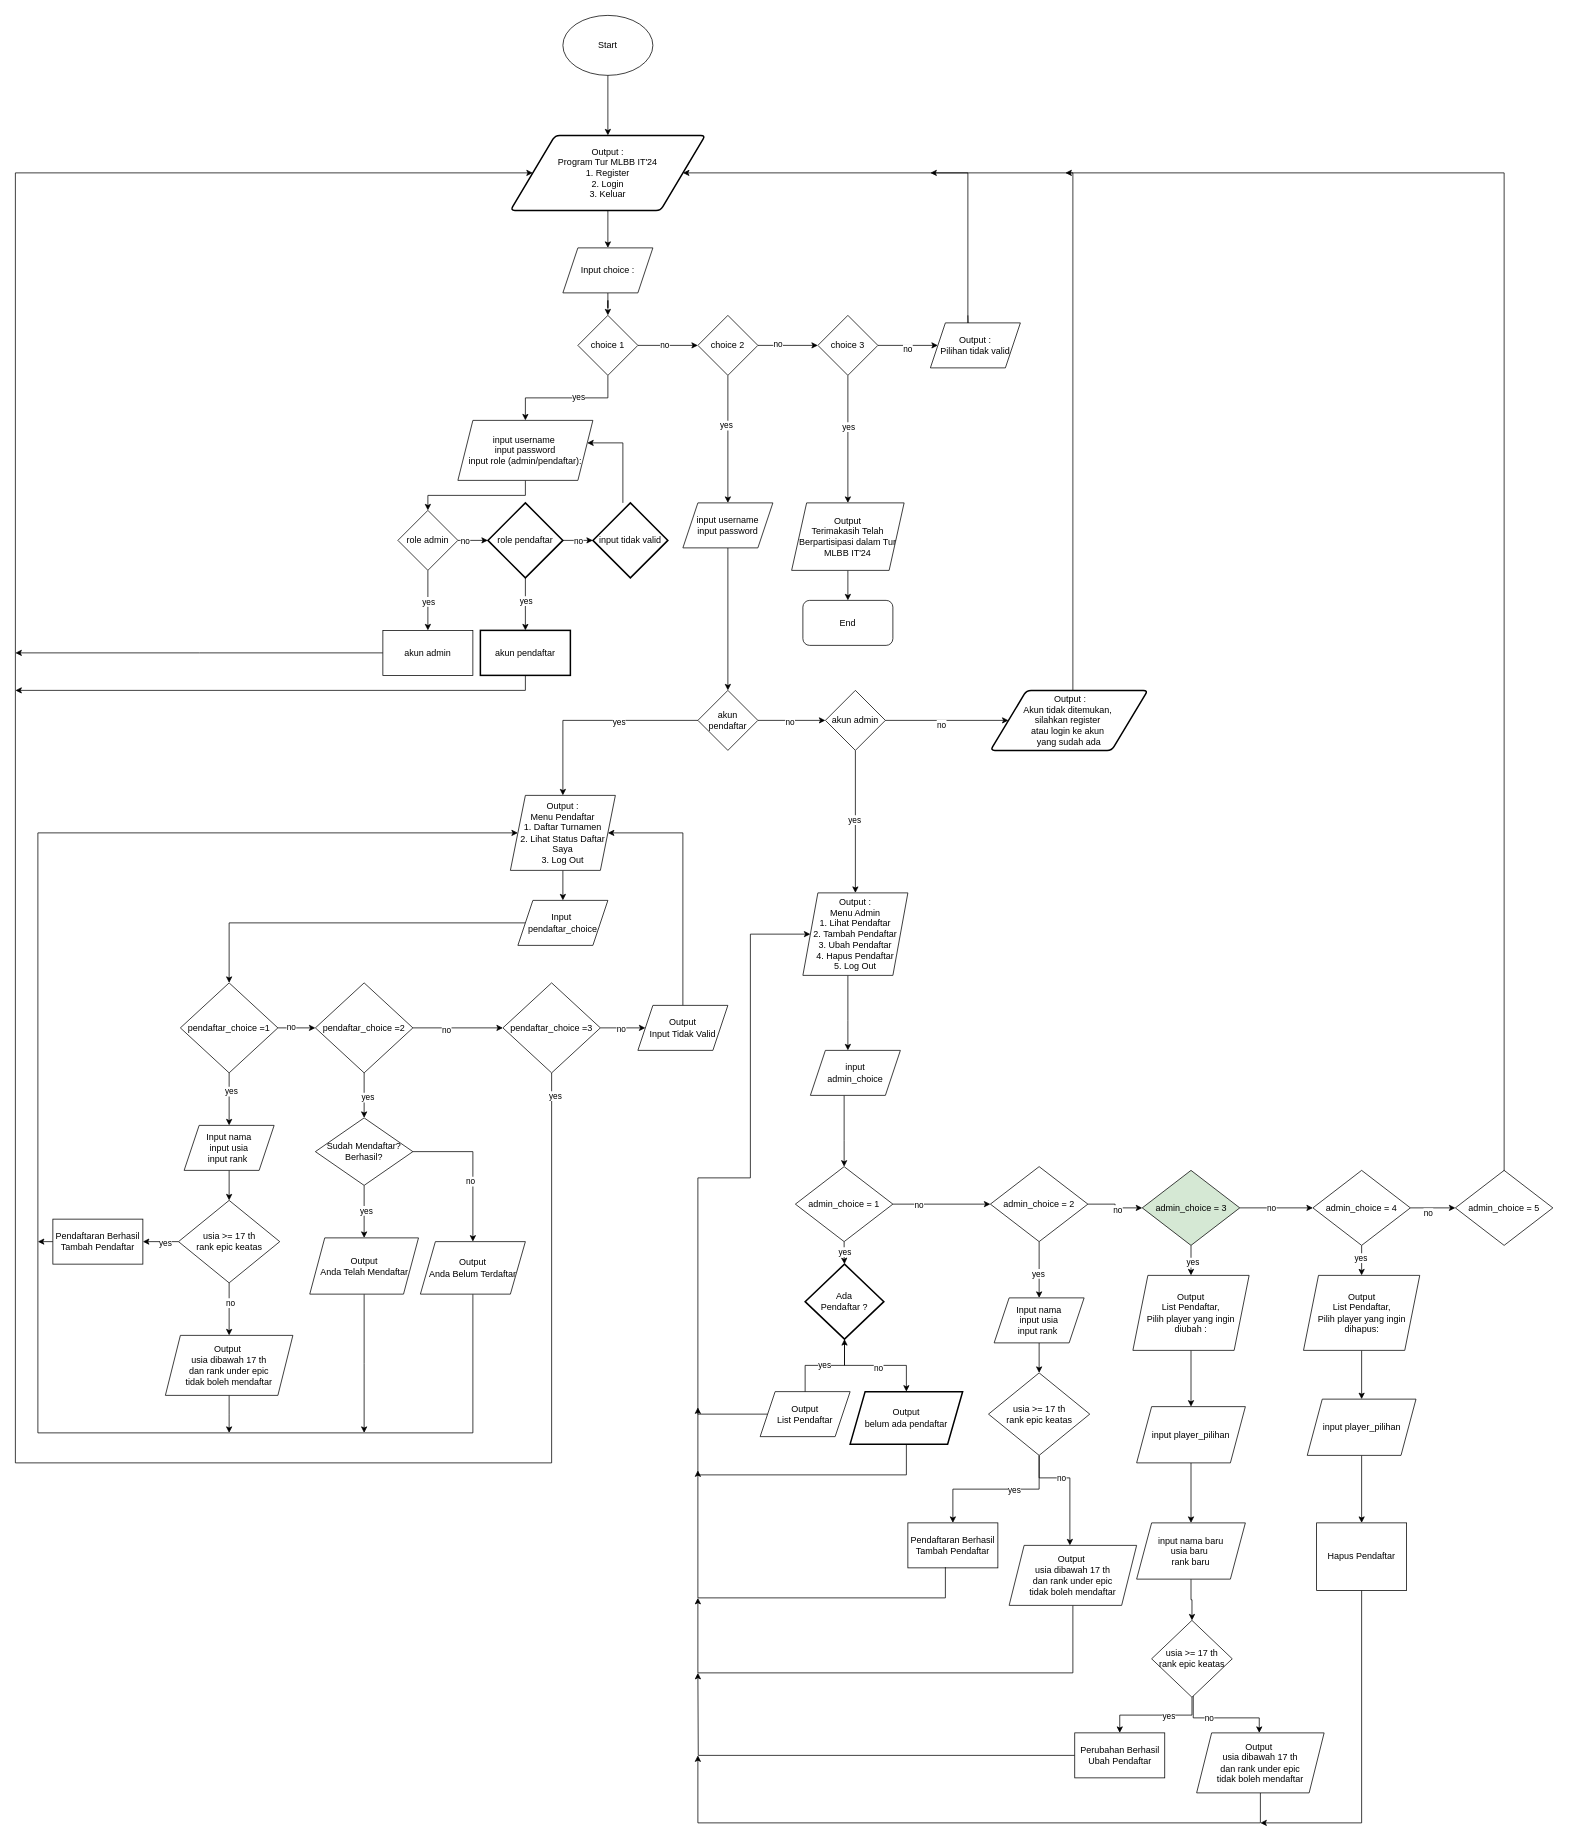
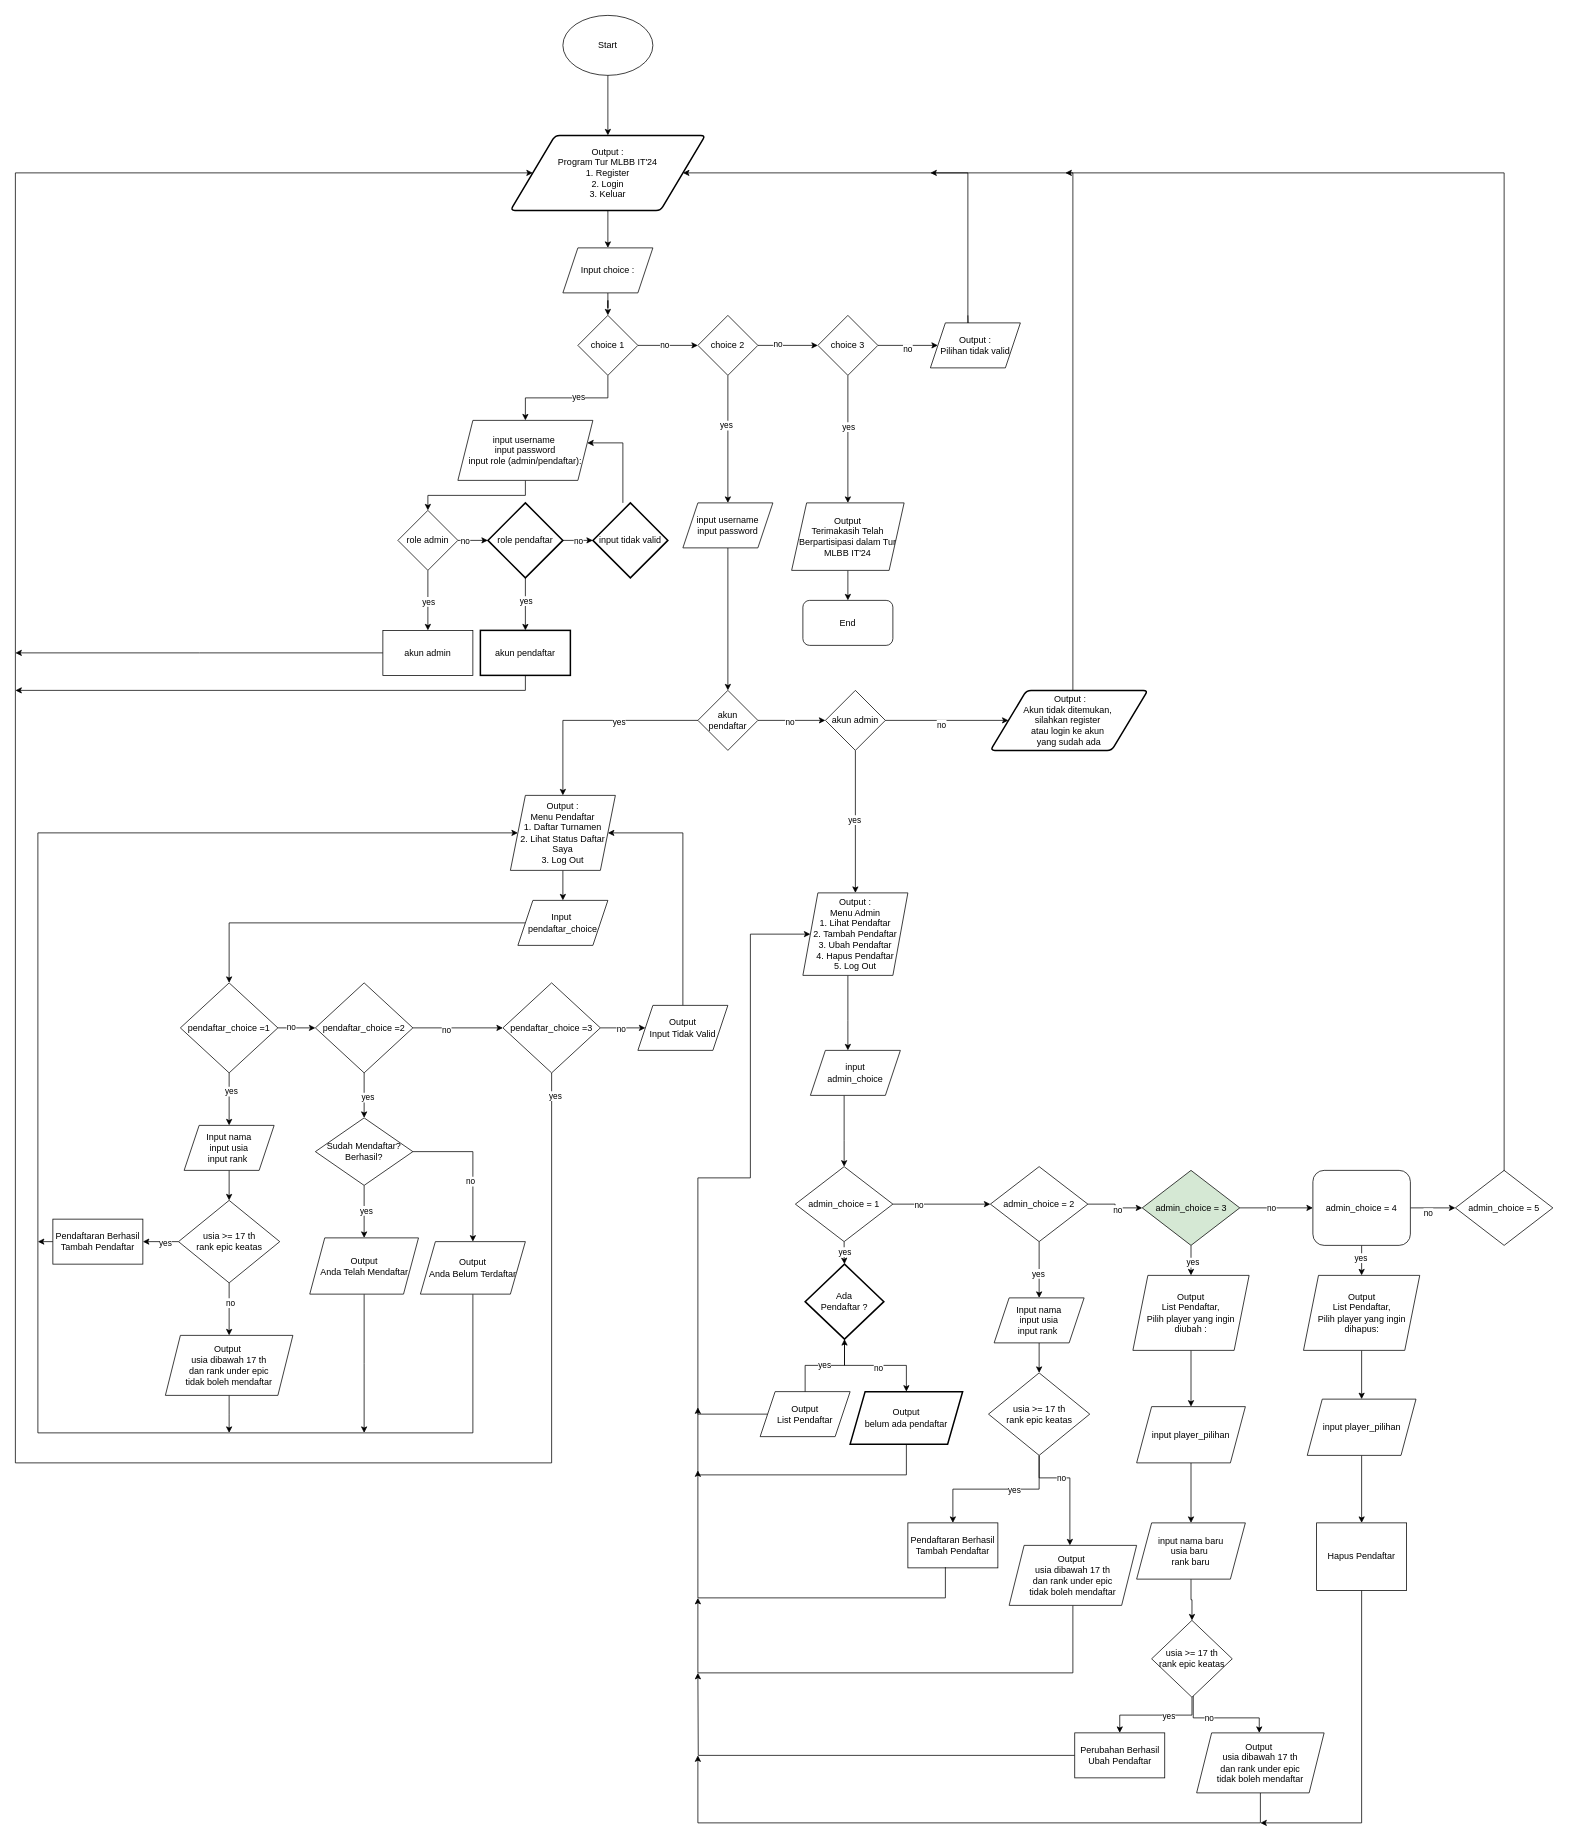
node "admin_choice = 4": shape diamond -> rounded rectangle
